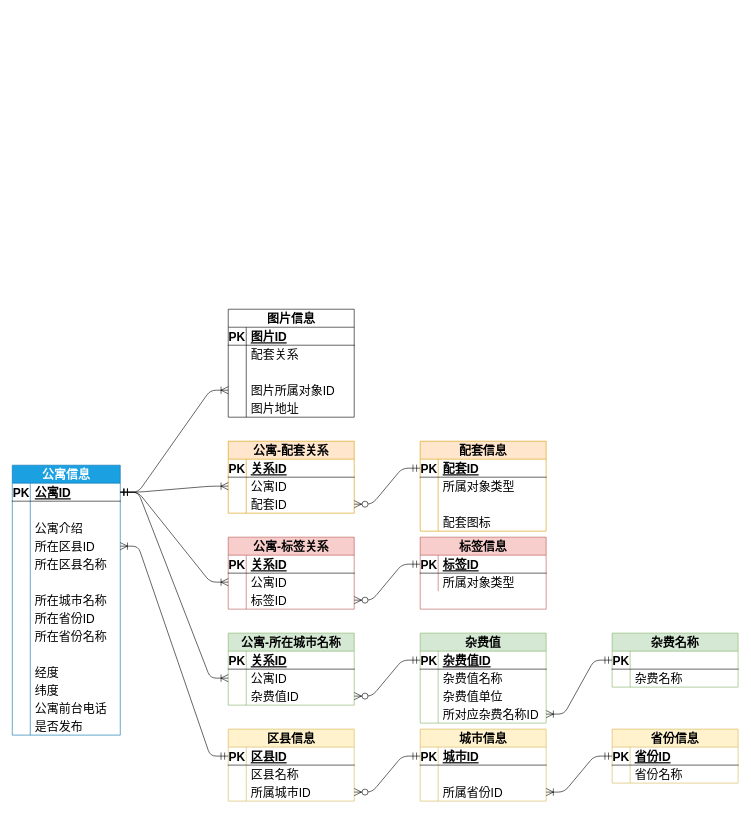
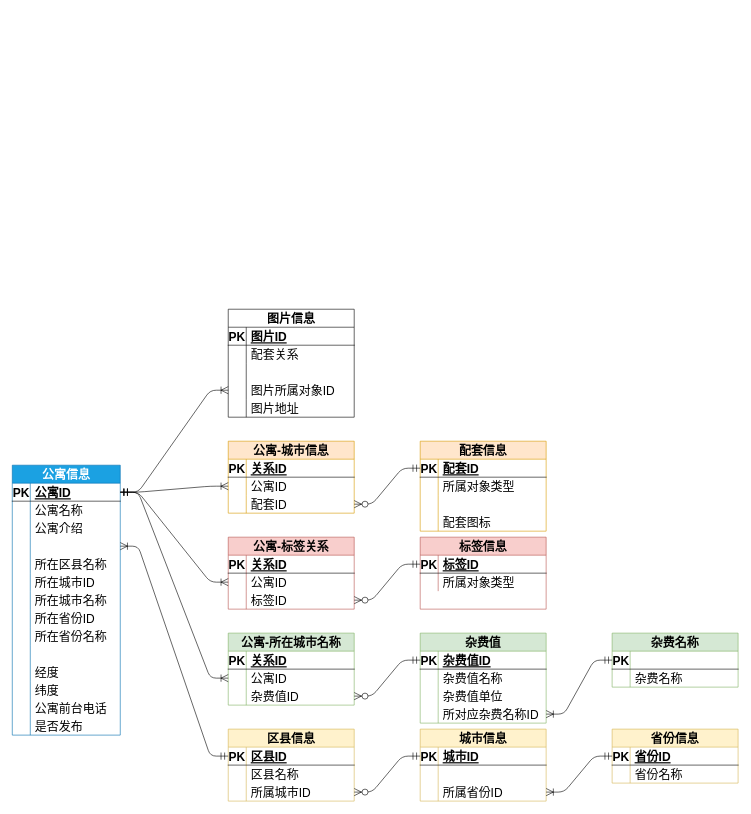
node "公寓-配套关系": label "公寓-配套关系" -> "公寓-城市信息"
node "公寓名称": added
node "所在区县ID": removed
node "所在城市ID": added
